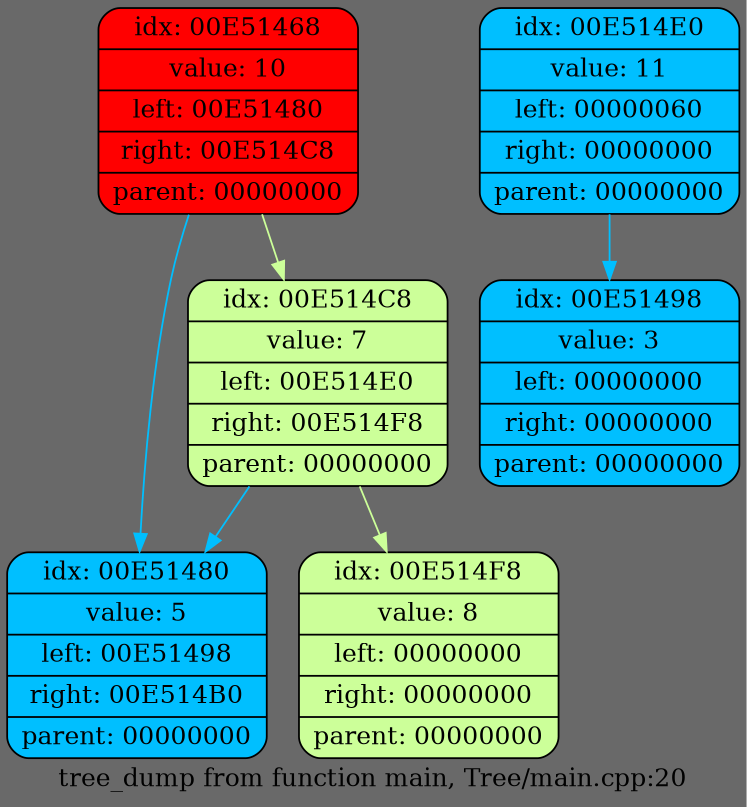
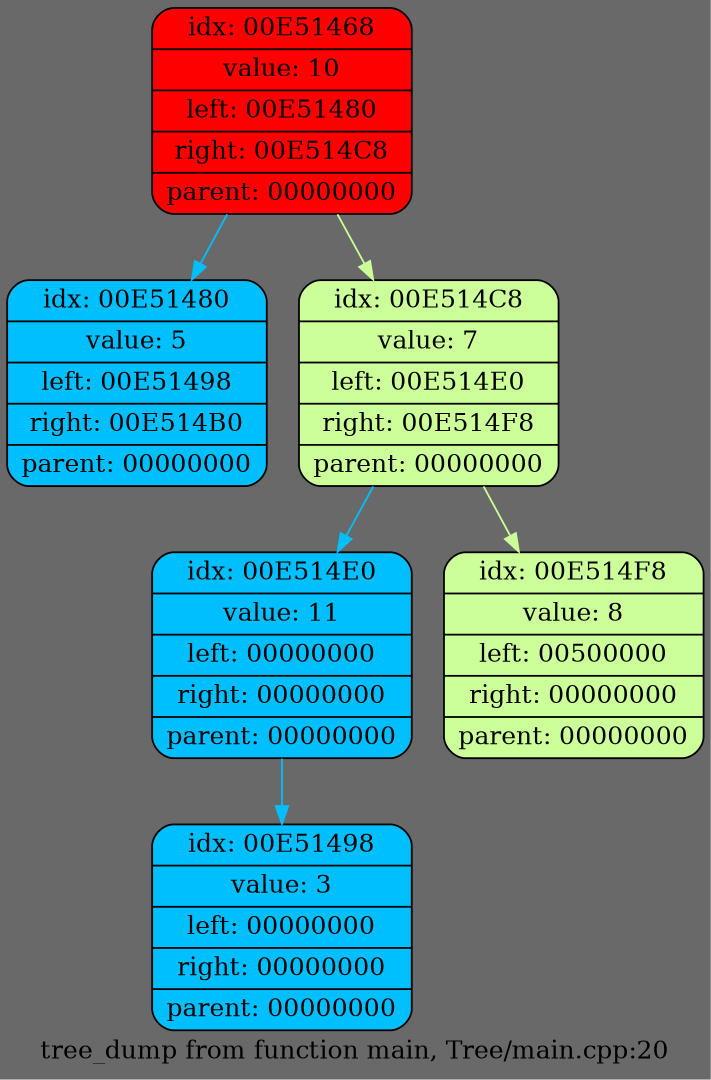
node "idx: 00E514E0": text "left: 00000060" -> "left: 00000000"
edge "idx: 00E514C8" -> "idx: 00E51480": now "idx: 00E514C8" -> "idx: 00E514E0"
node "idx: 00E514F8": text "left: 00000000" -> "left: 00500000"
